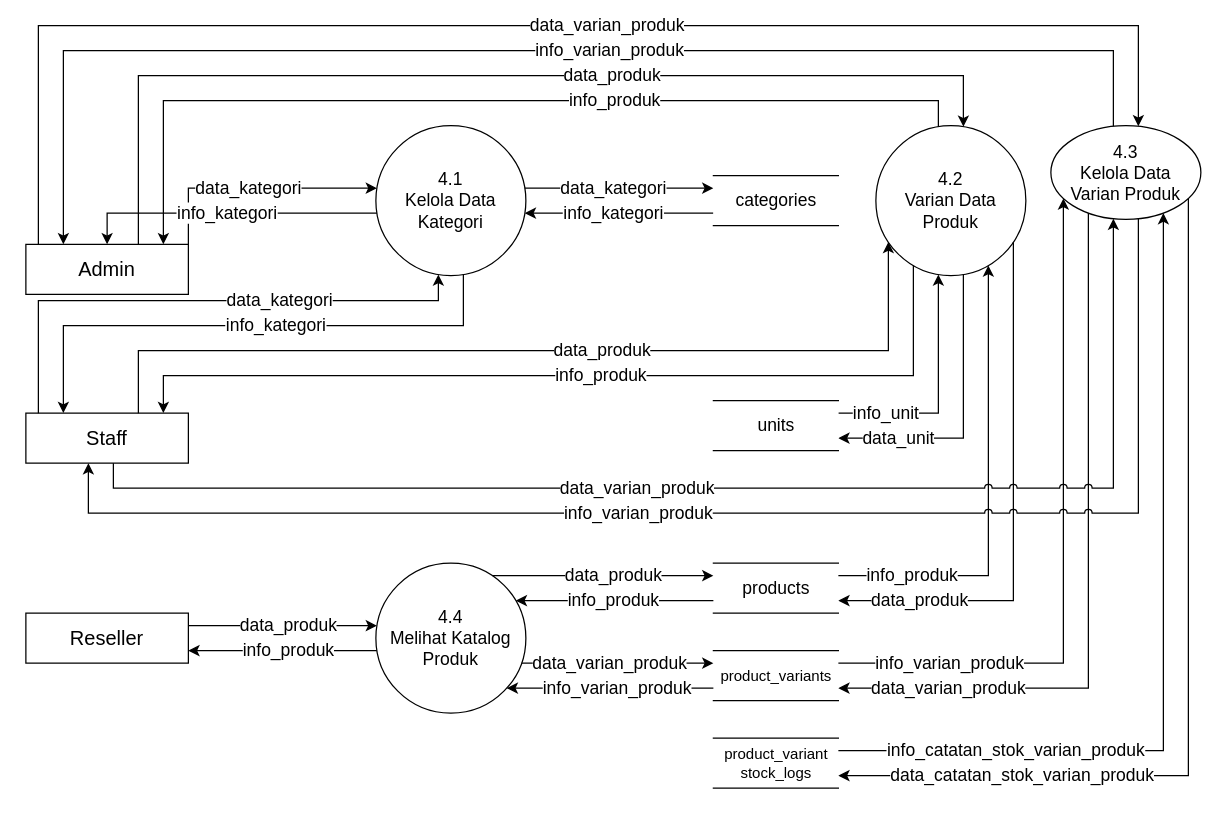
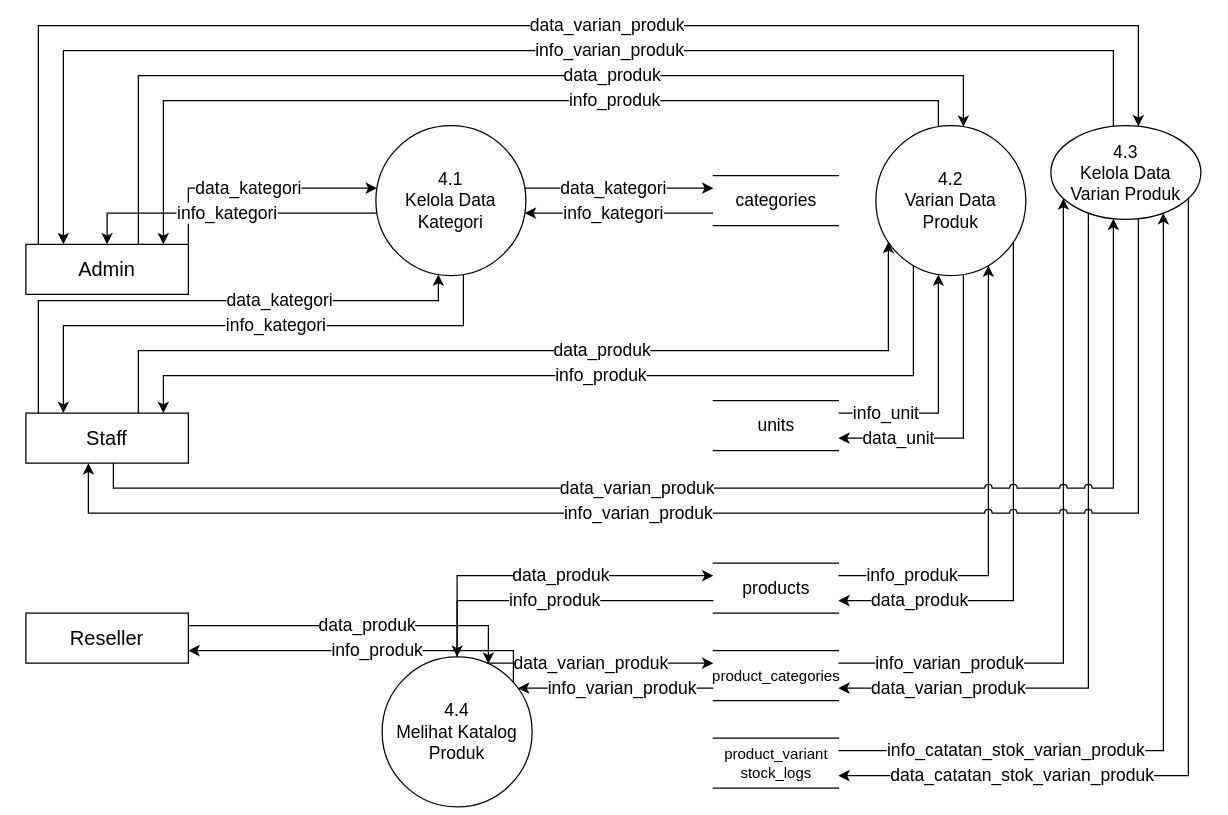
node "4.4 Melihat Katalog Produk": moved (451, 638) -> (457, 732)
node "product_variants": label "product_variants" -> "product_categories"
